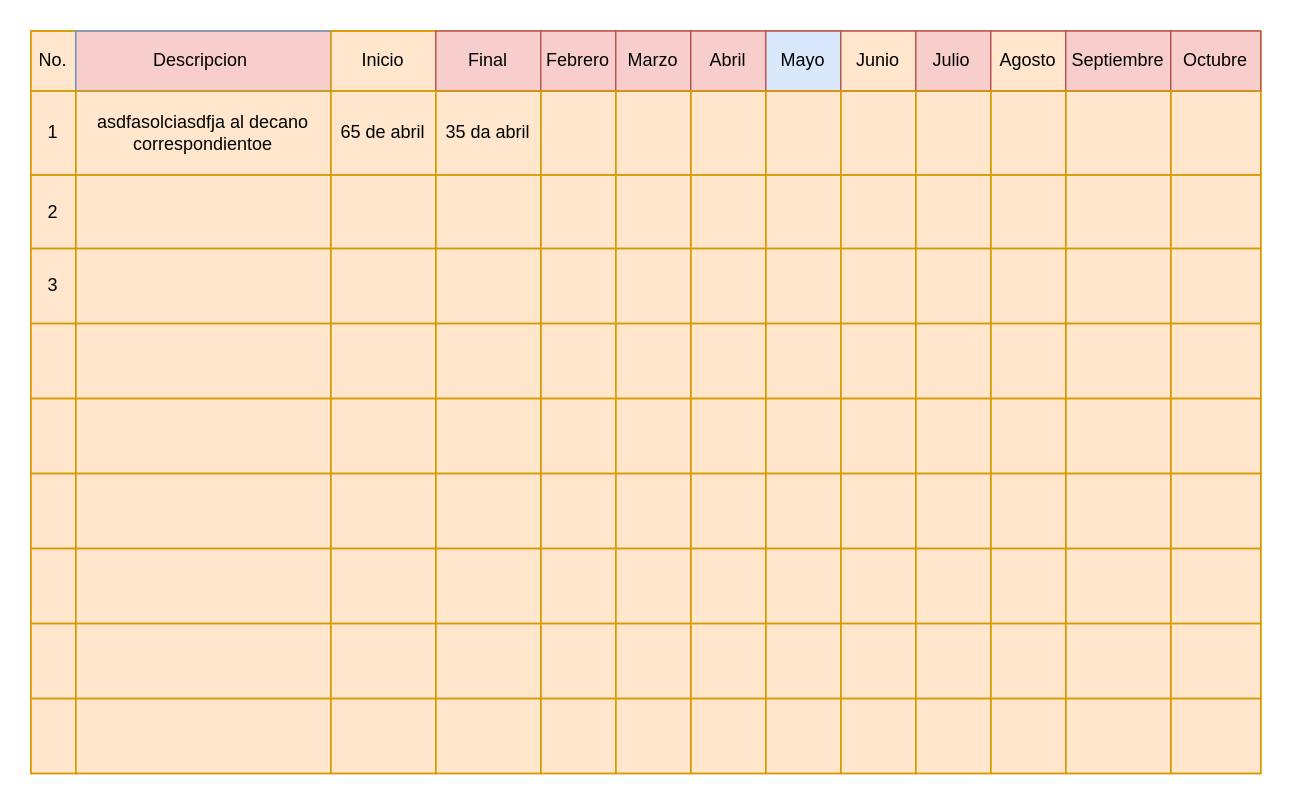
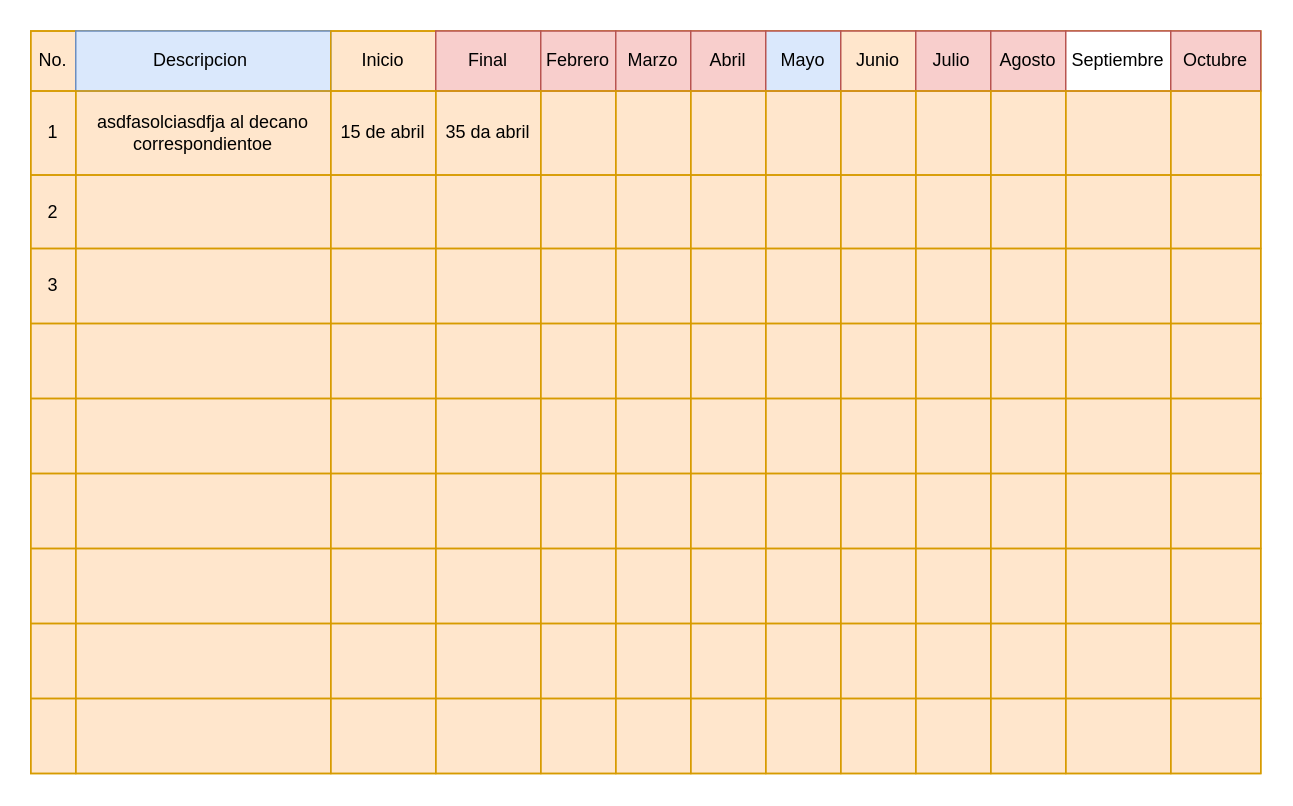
node "Descripcion": fillcolor #f8cecc -> #dae8fc
node "Agosto": fillcolor #ffe6cc -> #f8cecc
node "Septiembre": fillcolor #f8cecc -> #ffffff
node "65 de abril": label "65 de abril" -> "15 de abril"
